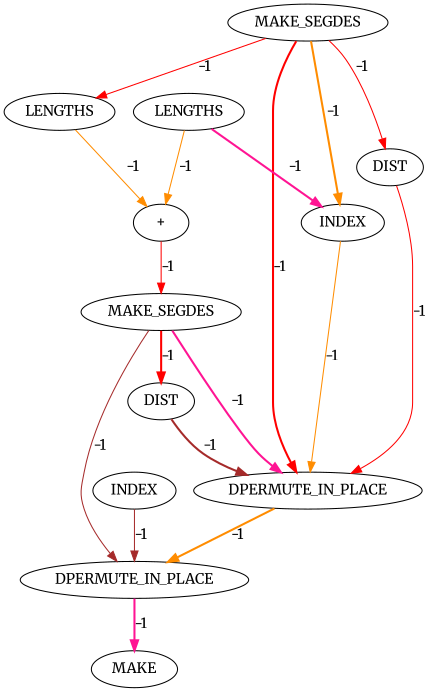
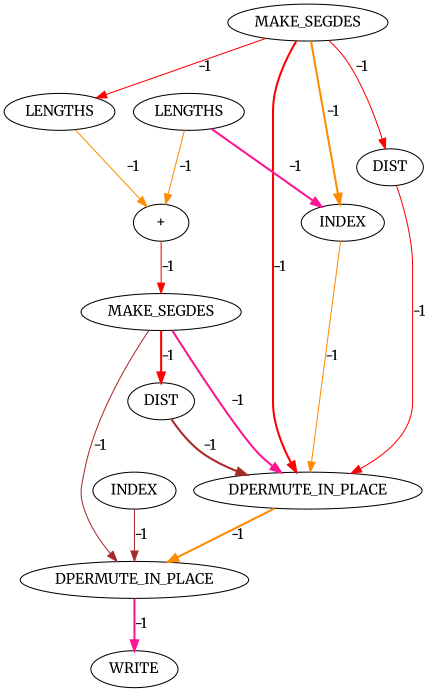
node "MAKE": label "MAKE" -> "WRITE"
